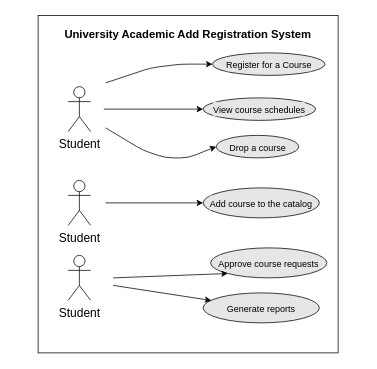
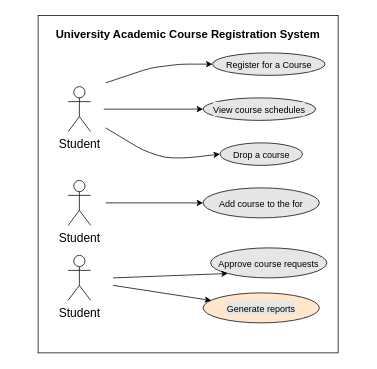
node "University Academic Add Registration System": label "University Academic Add Registration System" -> "University Academic Course Registration System"
node "Drop a course": moved (257, 147) -> (261, 154)
node "Add course to the catalog": label "Add course to the catalog" -> "Add course to the for"
node "Generate reports": fillcolor #e6e6e6 -> #ffe6cc
